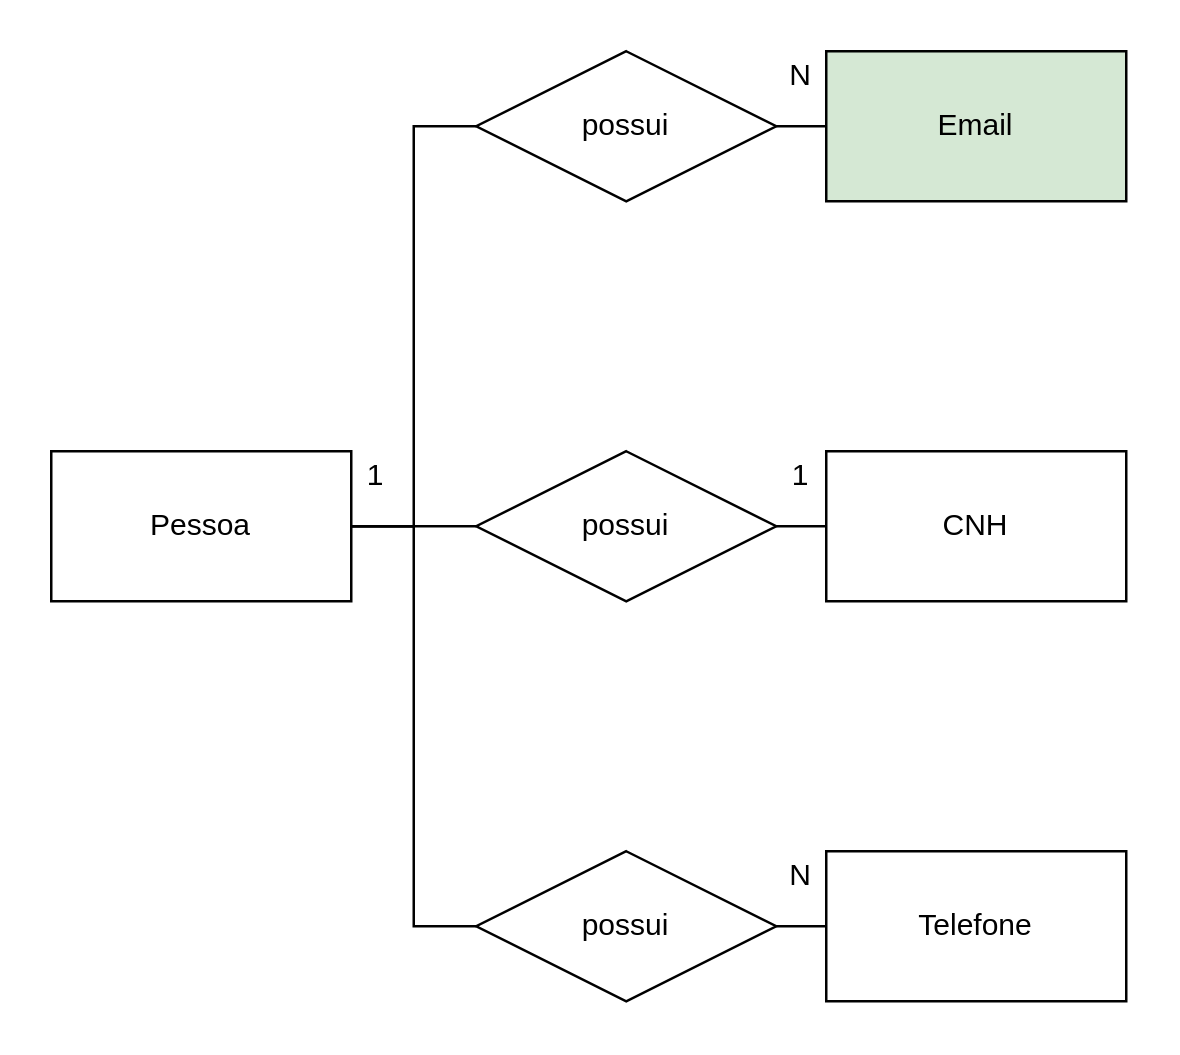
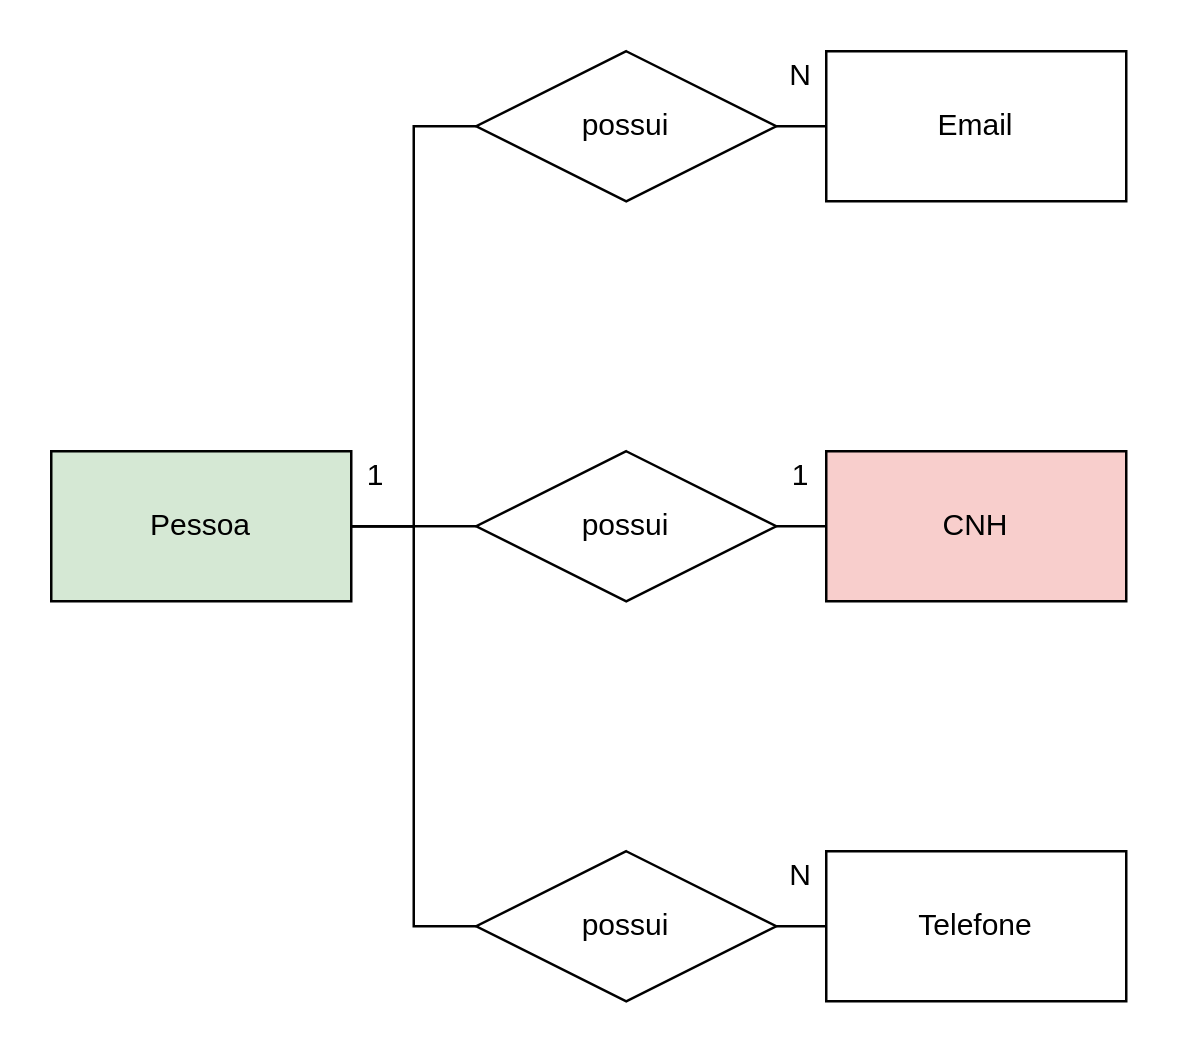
node "Email": fillcolor #d5e8d4 -> #ffffff
node "Pessoa": fillcolor #ffffff -> #d5e8d4
node "CNH": fillcolor #ffffff -> #f8cecc
